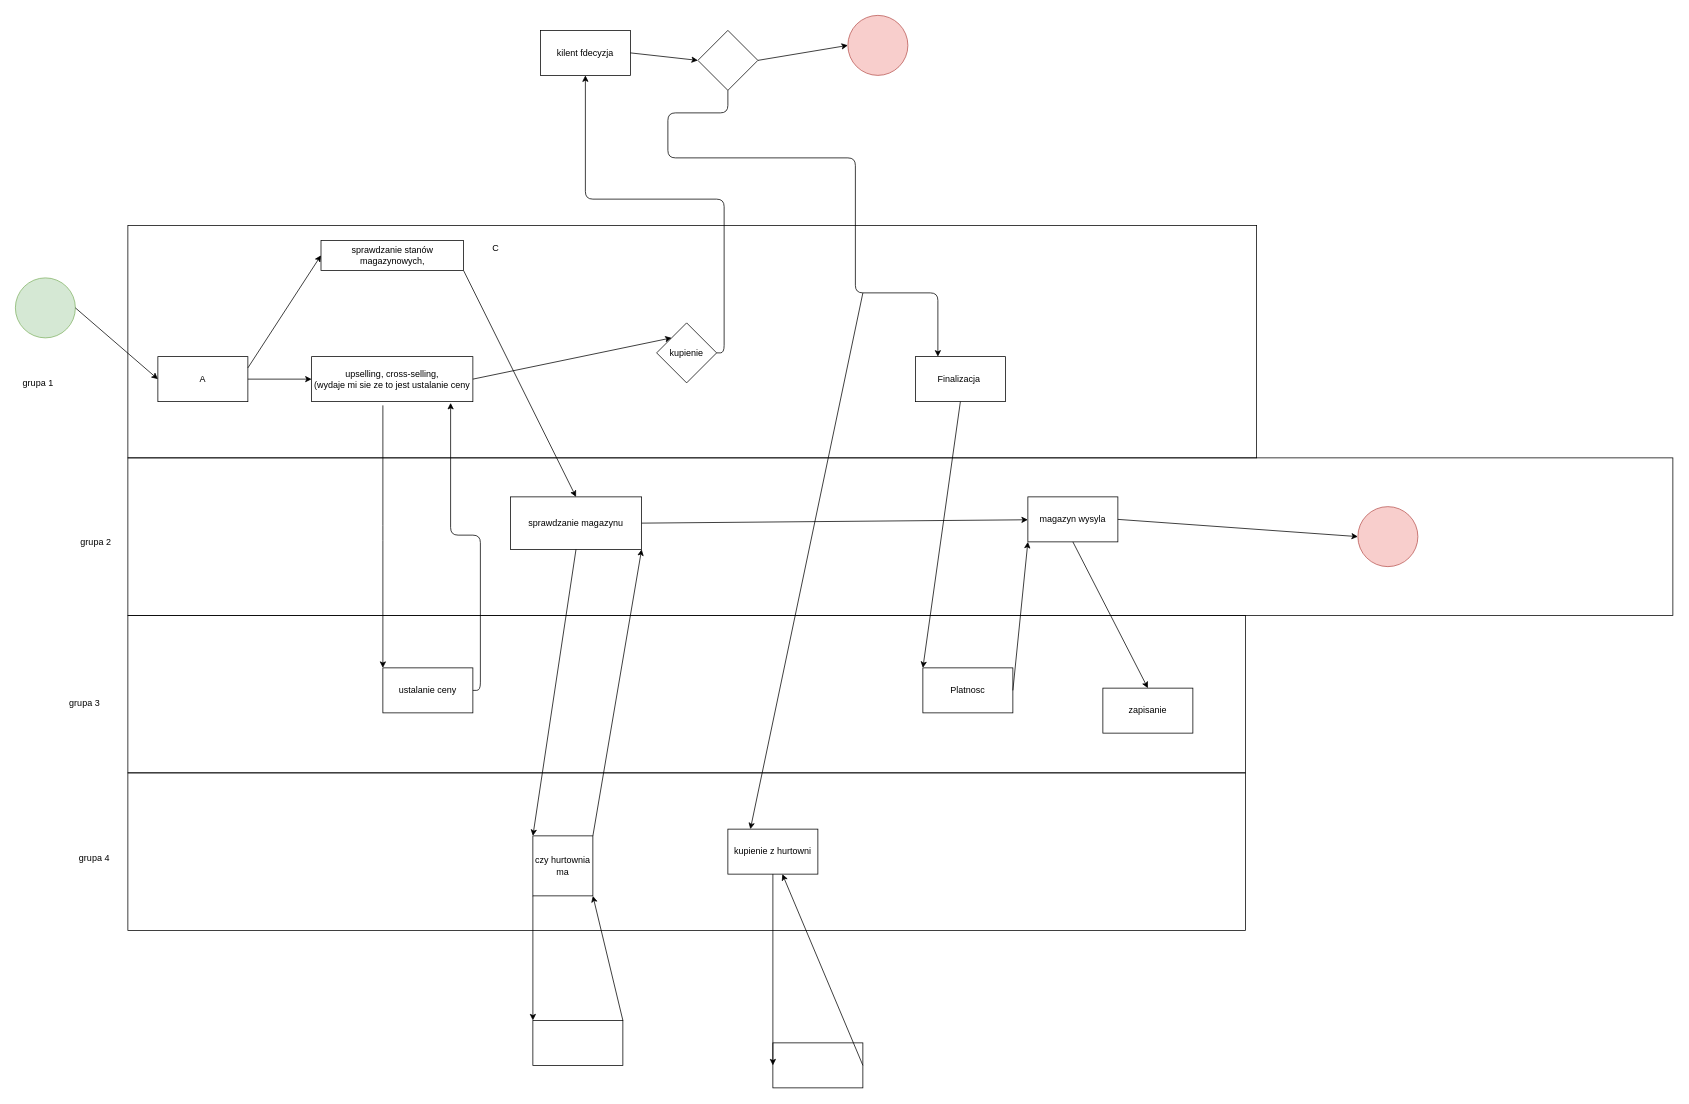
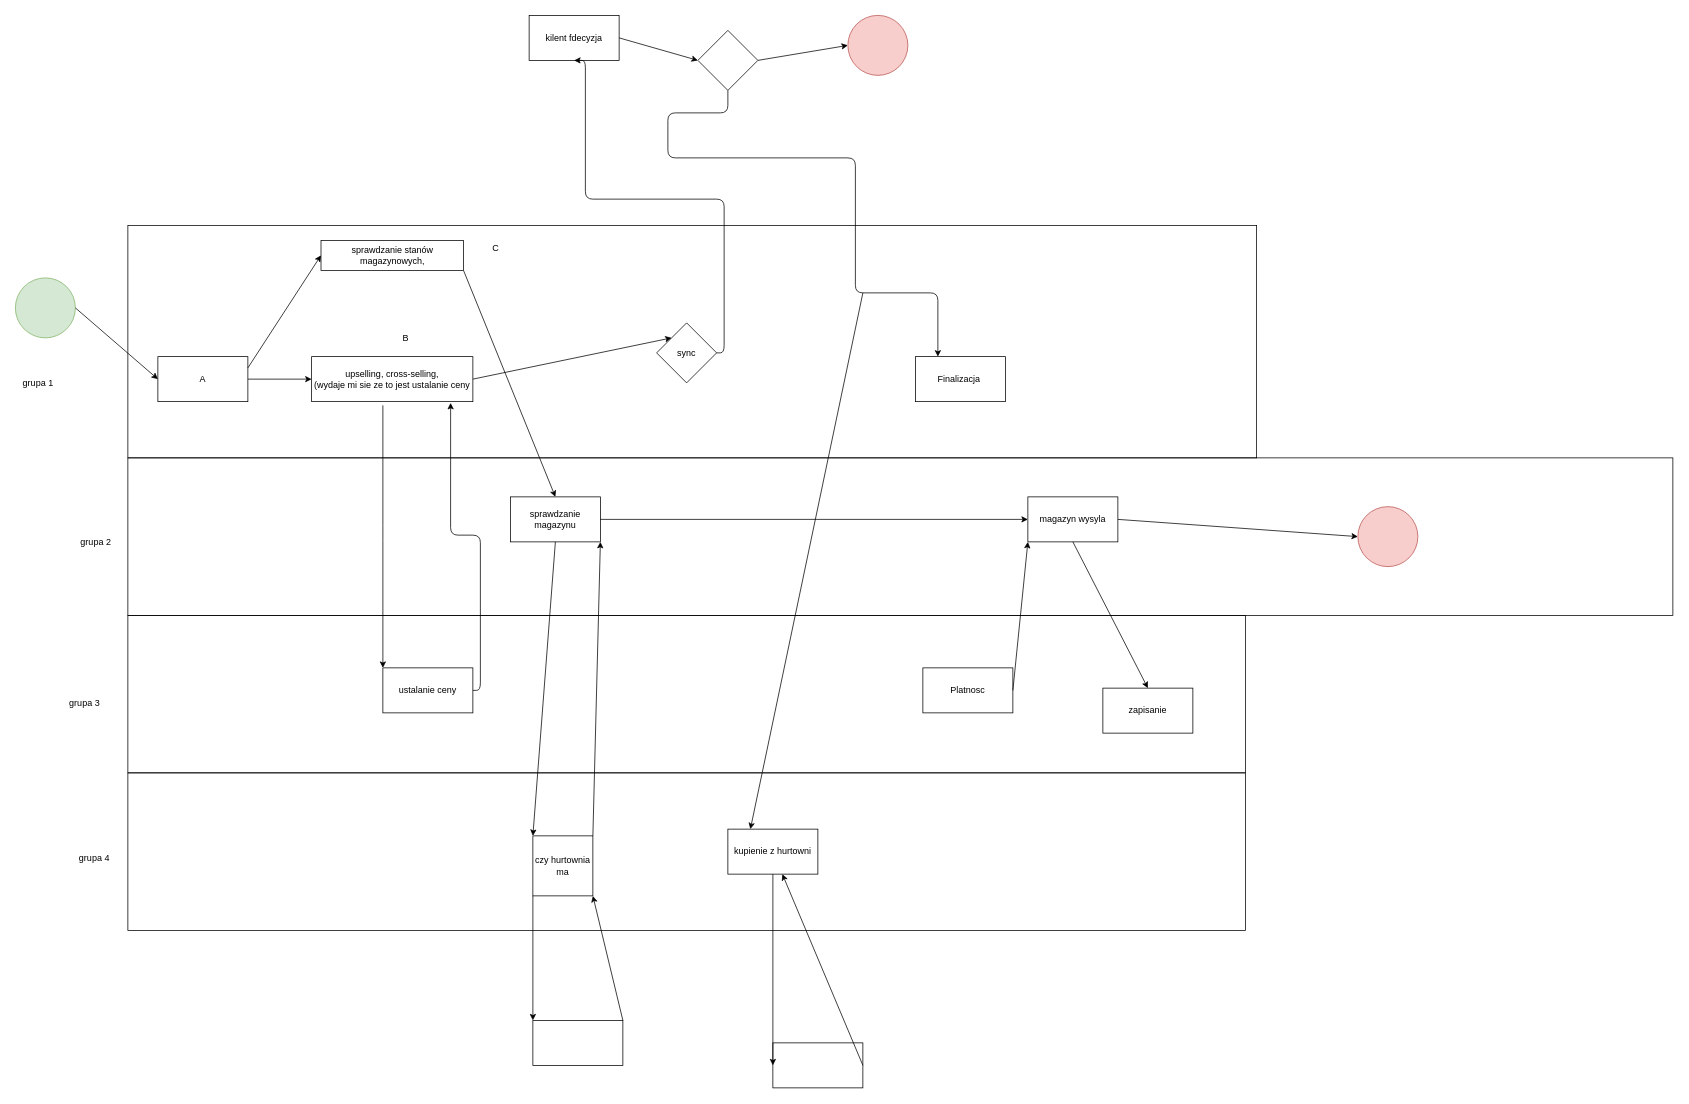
node "kilent fdecyzja": moved (585, 53) -> (574, 38)
node "B": added
node "kupienie": label "kupienie" -> "sync"
node "sprawdzanie magazynu": size 131x53 -> 90x45
edge "Finalizacja" -> "Platnosc": removed
